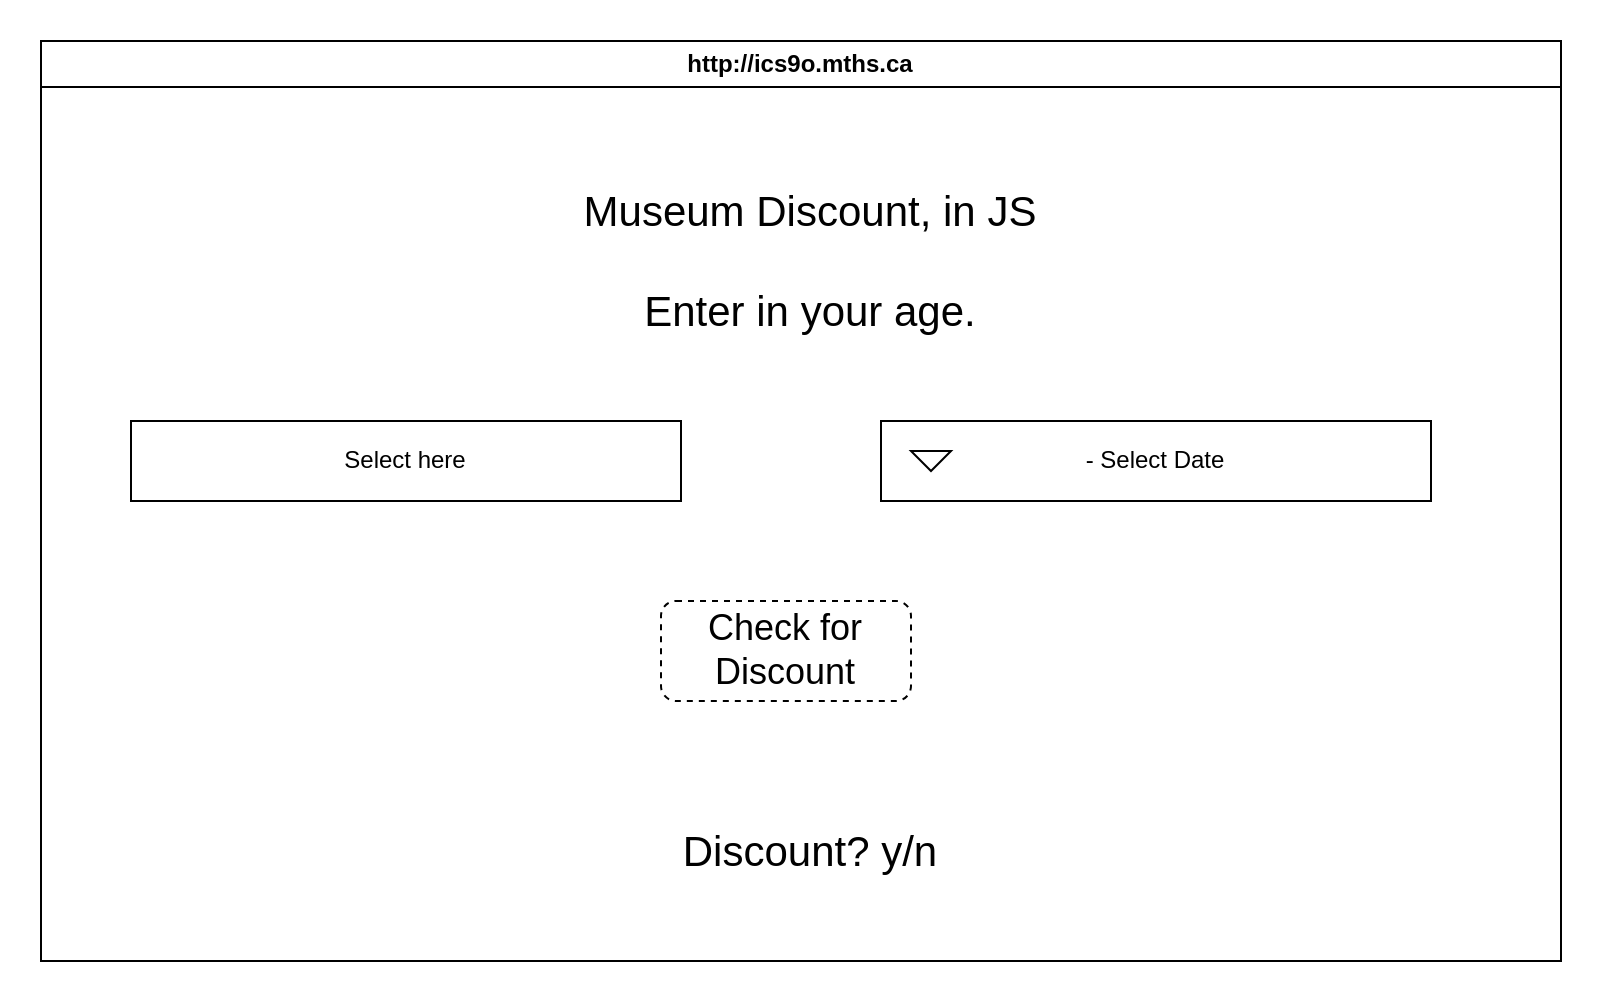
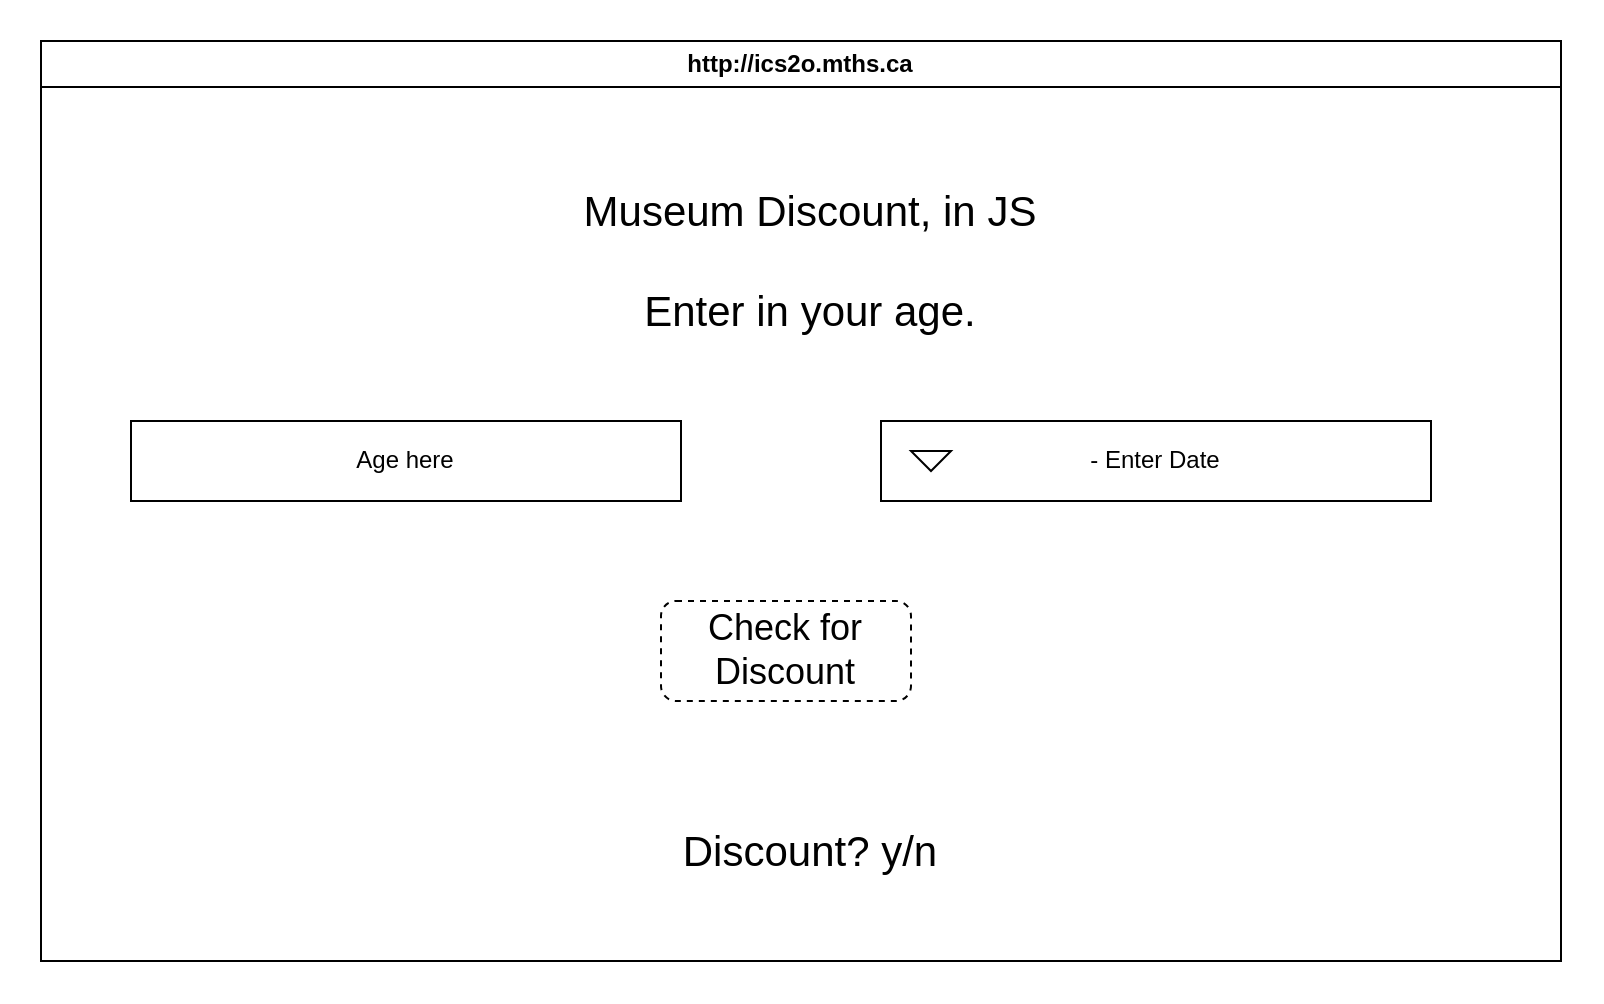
node "http://ics9o.mths.ca": label "http://ics9o.mths.ca" -> "http://ics2o.mths.ca"
node "Select here": label "Select here" -> "Age here"
node "- Select Date": label "- Select Date" -> "- Enter Date"
